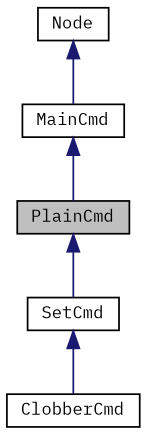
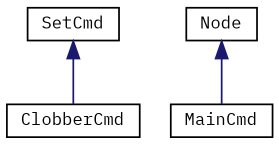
node "PlainCmd": removed
